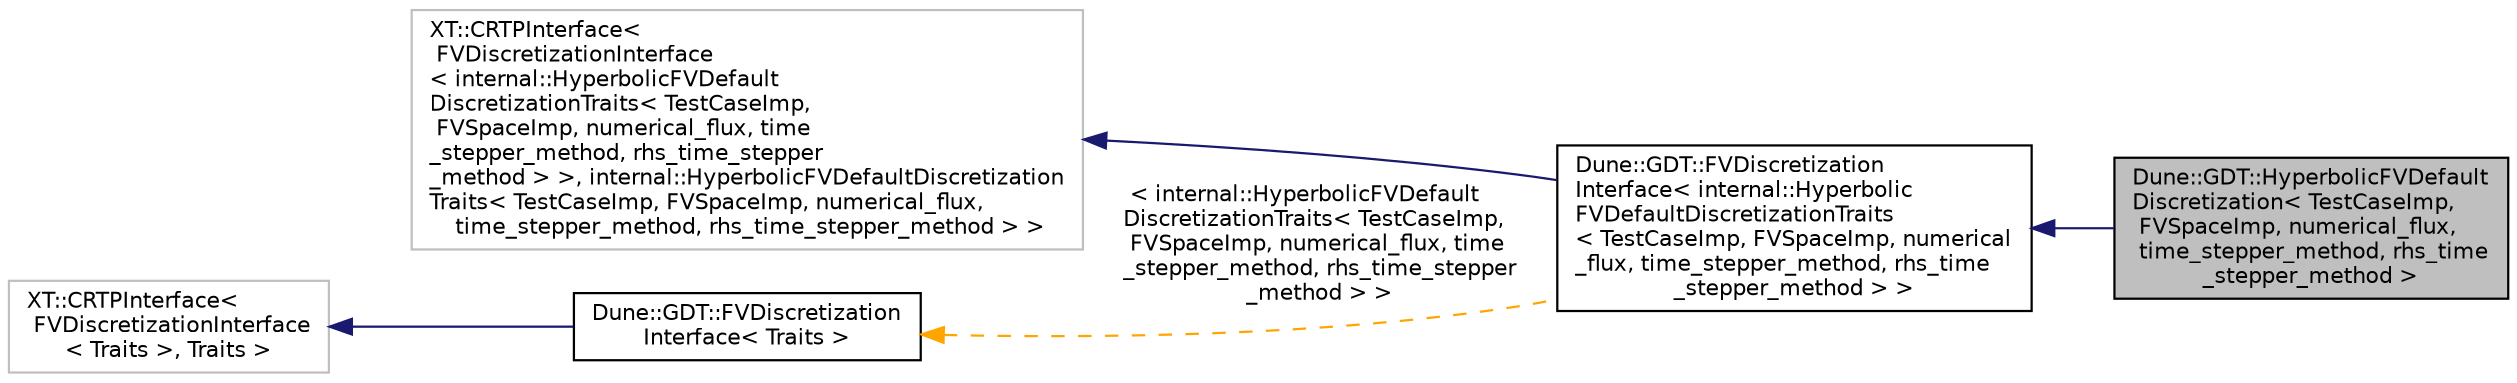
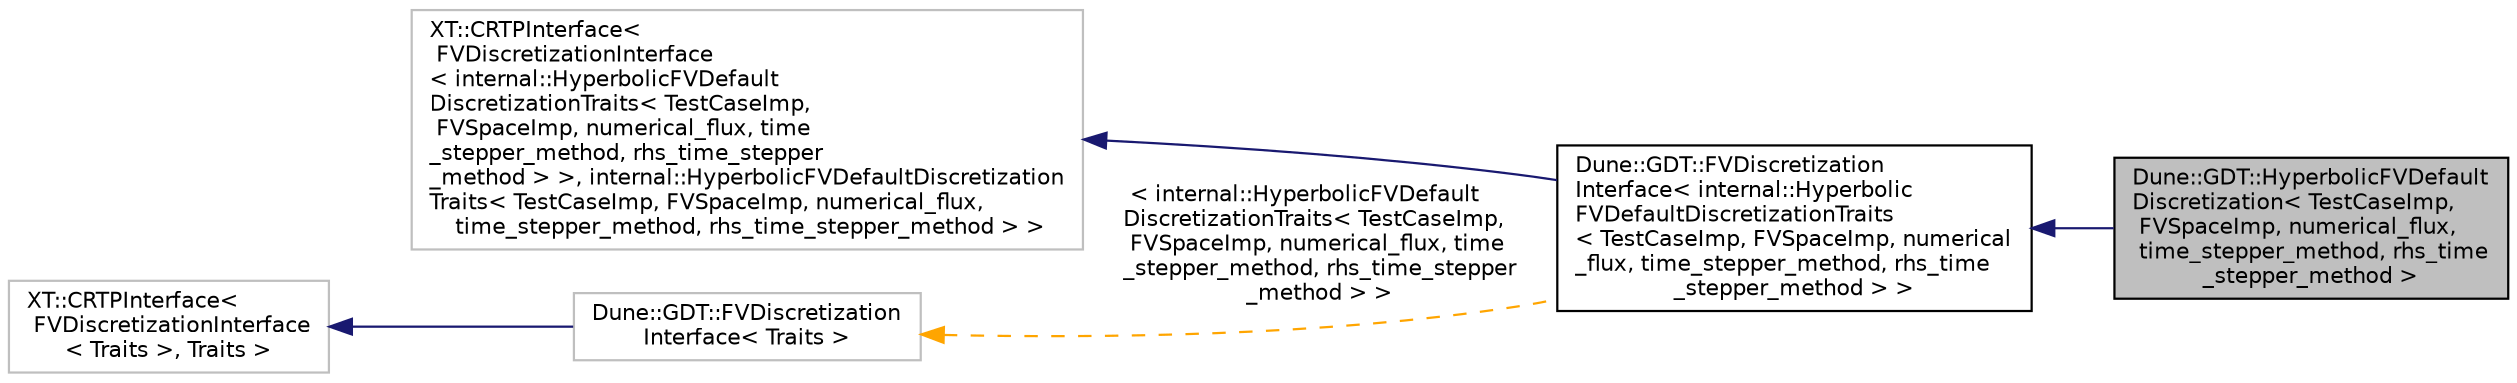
node "Dune::GDT::FVDiscretization Interface< Traits >": color black -> grey75
